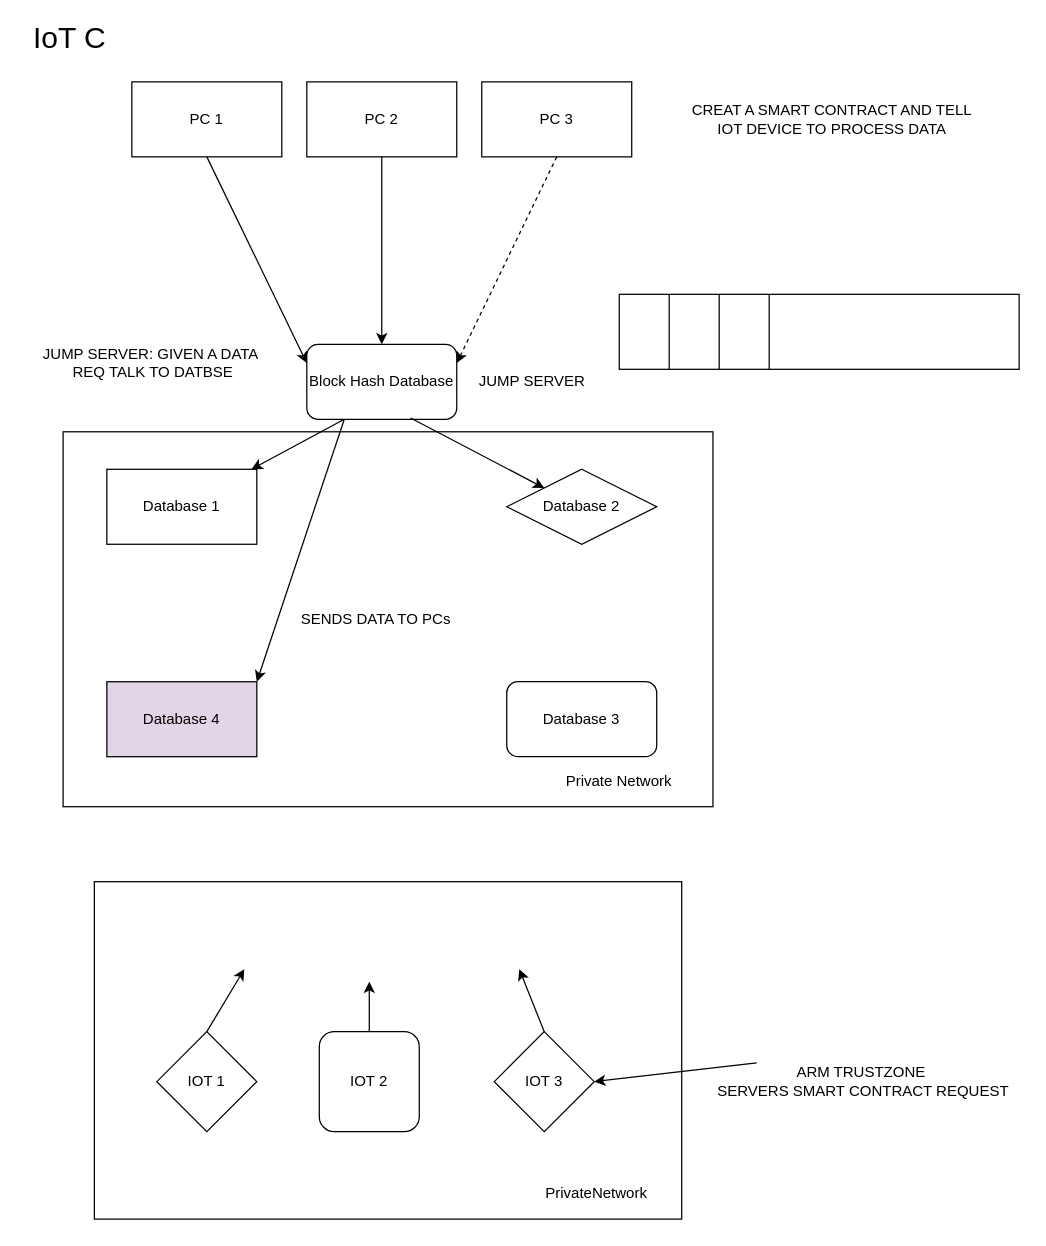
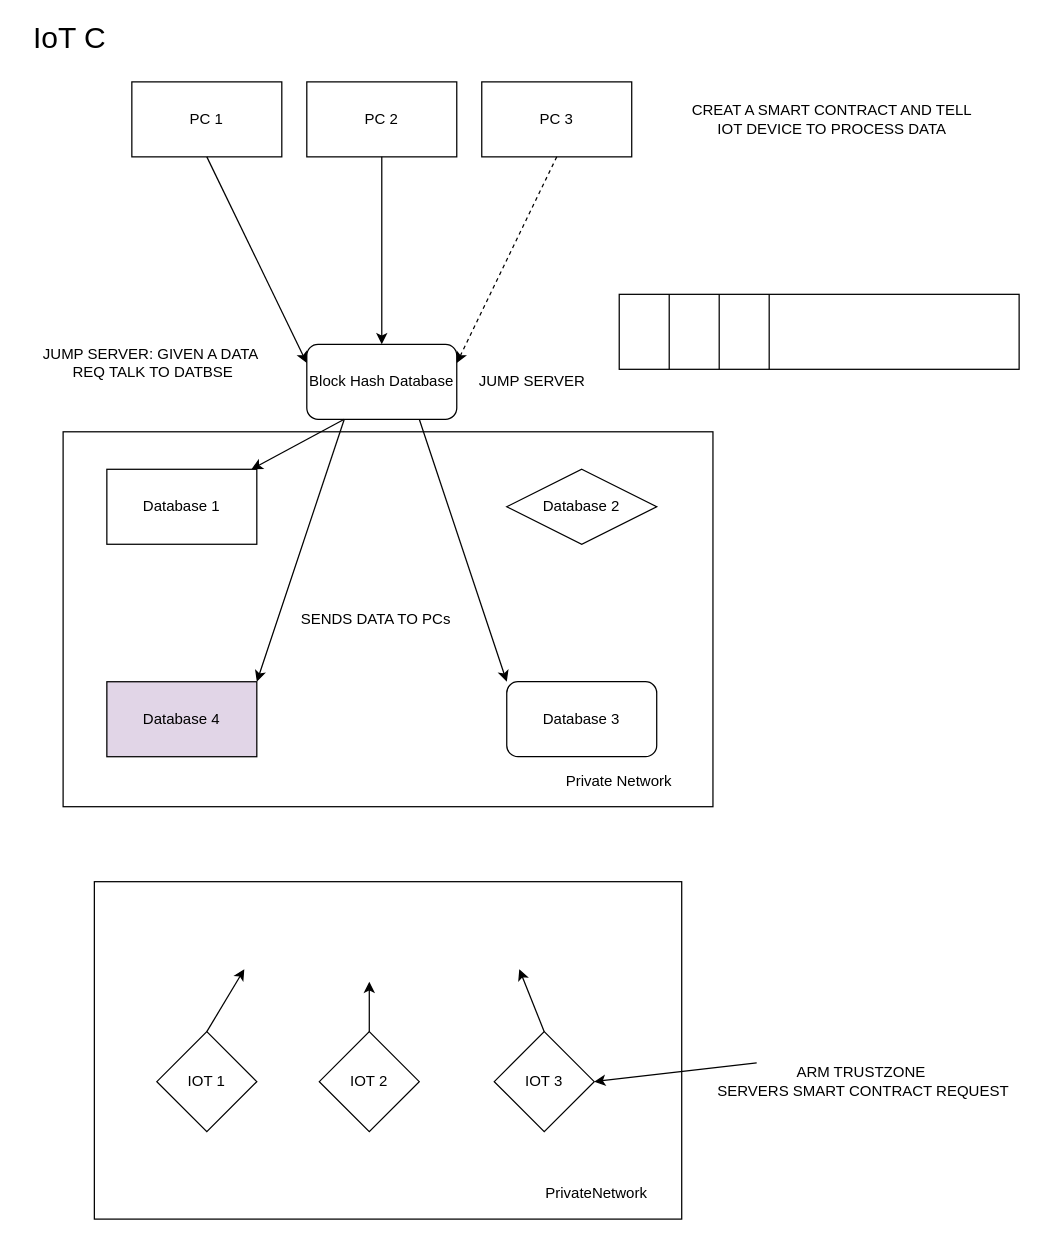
edge "Block Hash Database" -> "Database 2": removed
edge "Block Hash Database" -> "Database 3": added
node "IOT 2": shape rounded rectangle -> diamond
